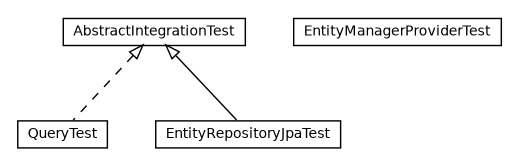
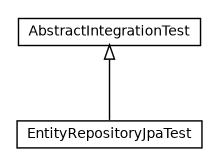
node "EntityManagerProviderTest": removed
node "QueryTest": removed
